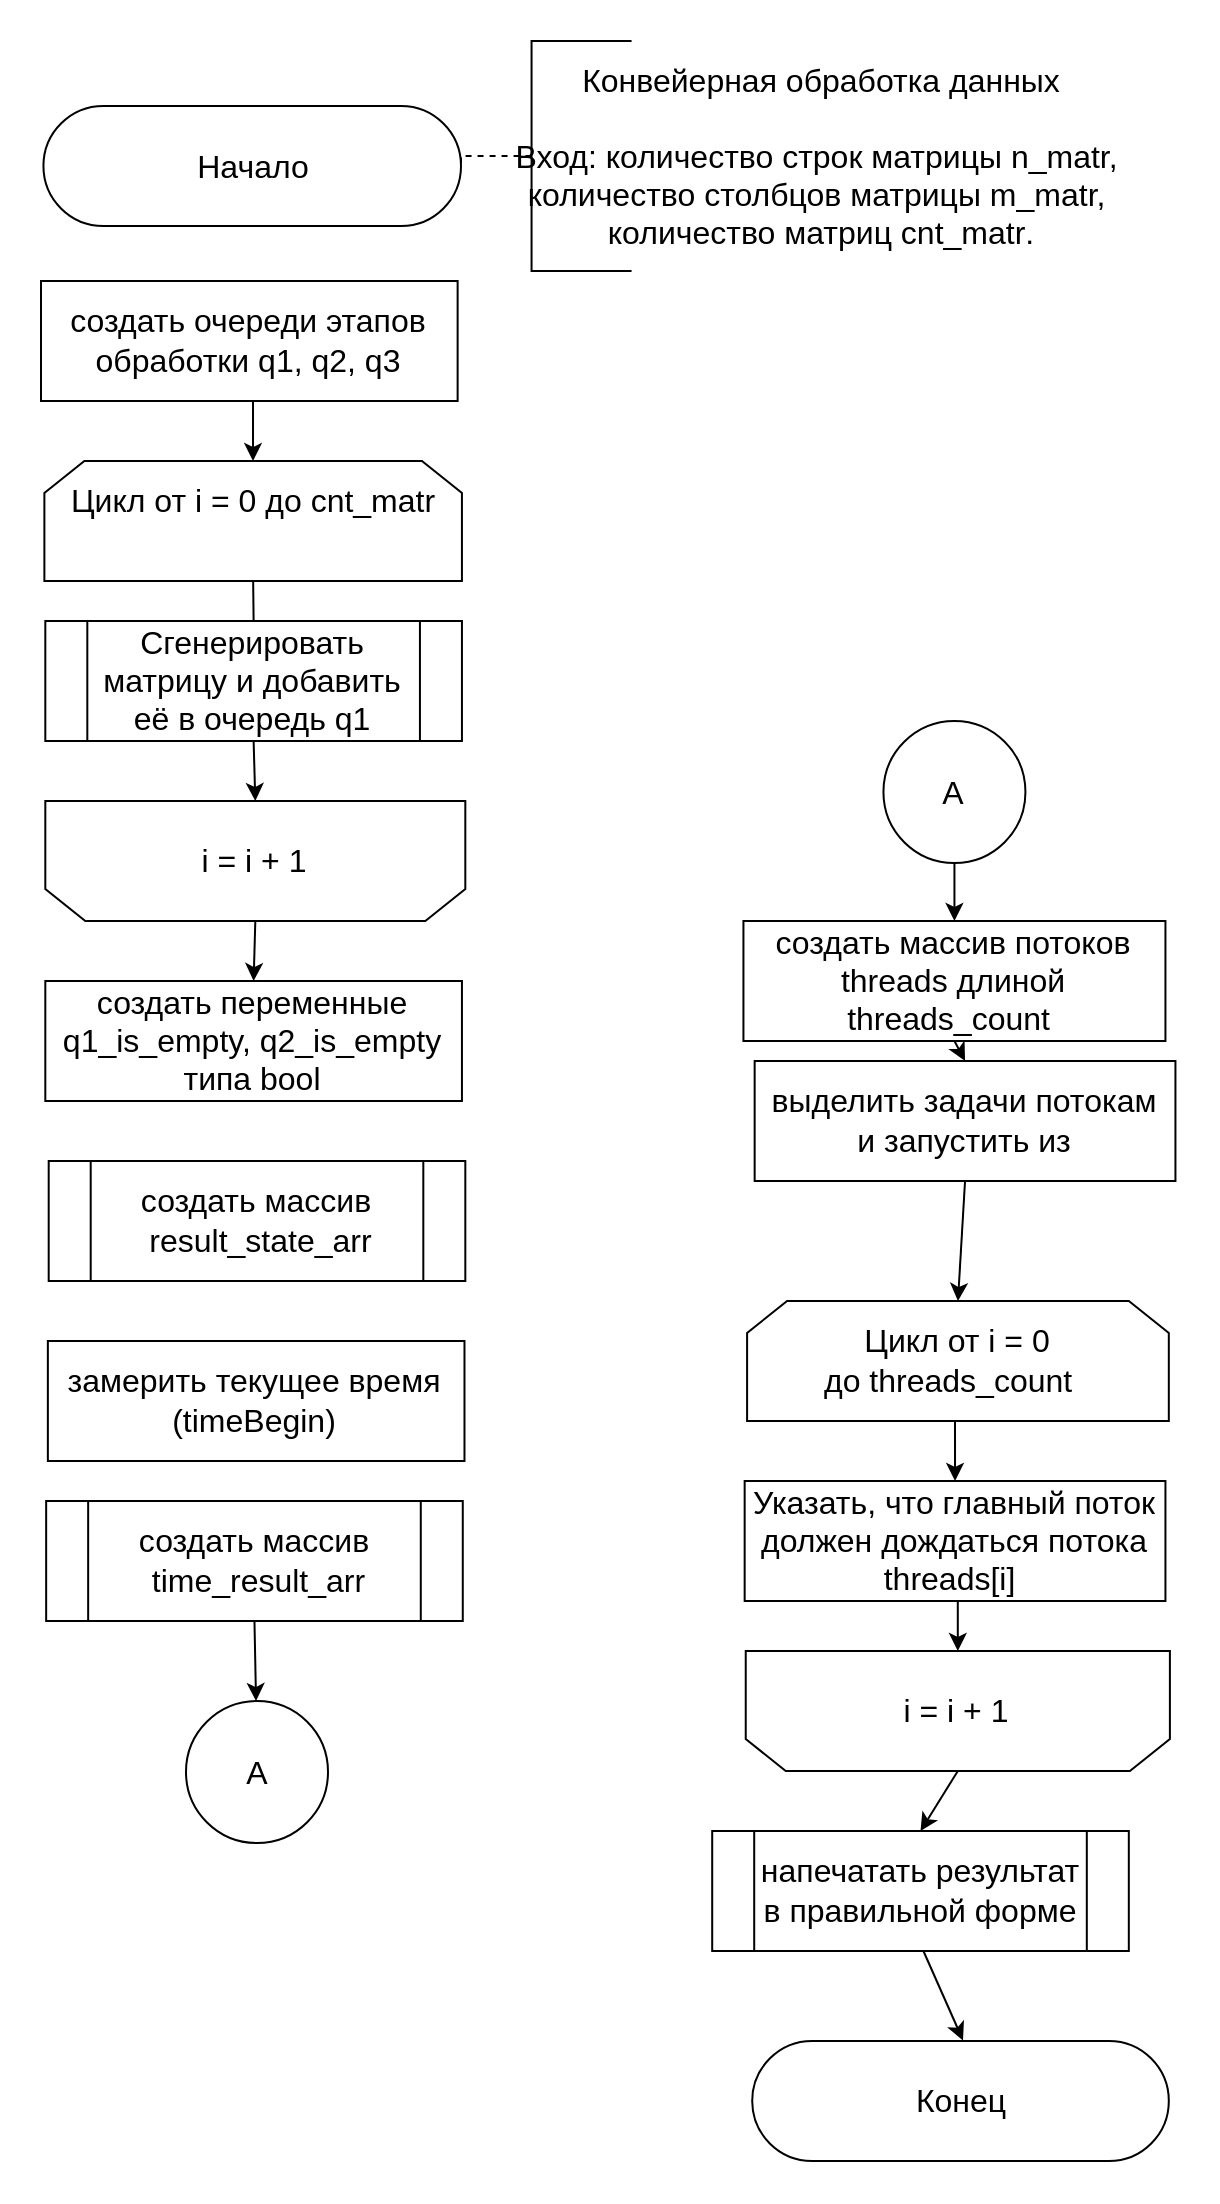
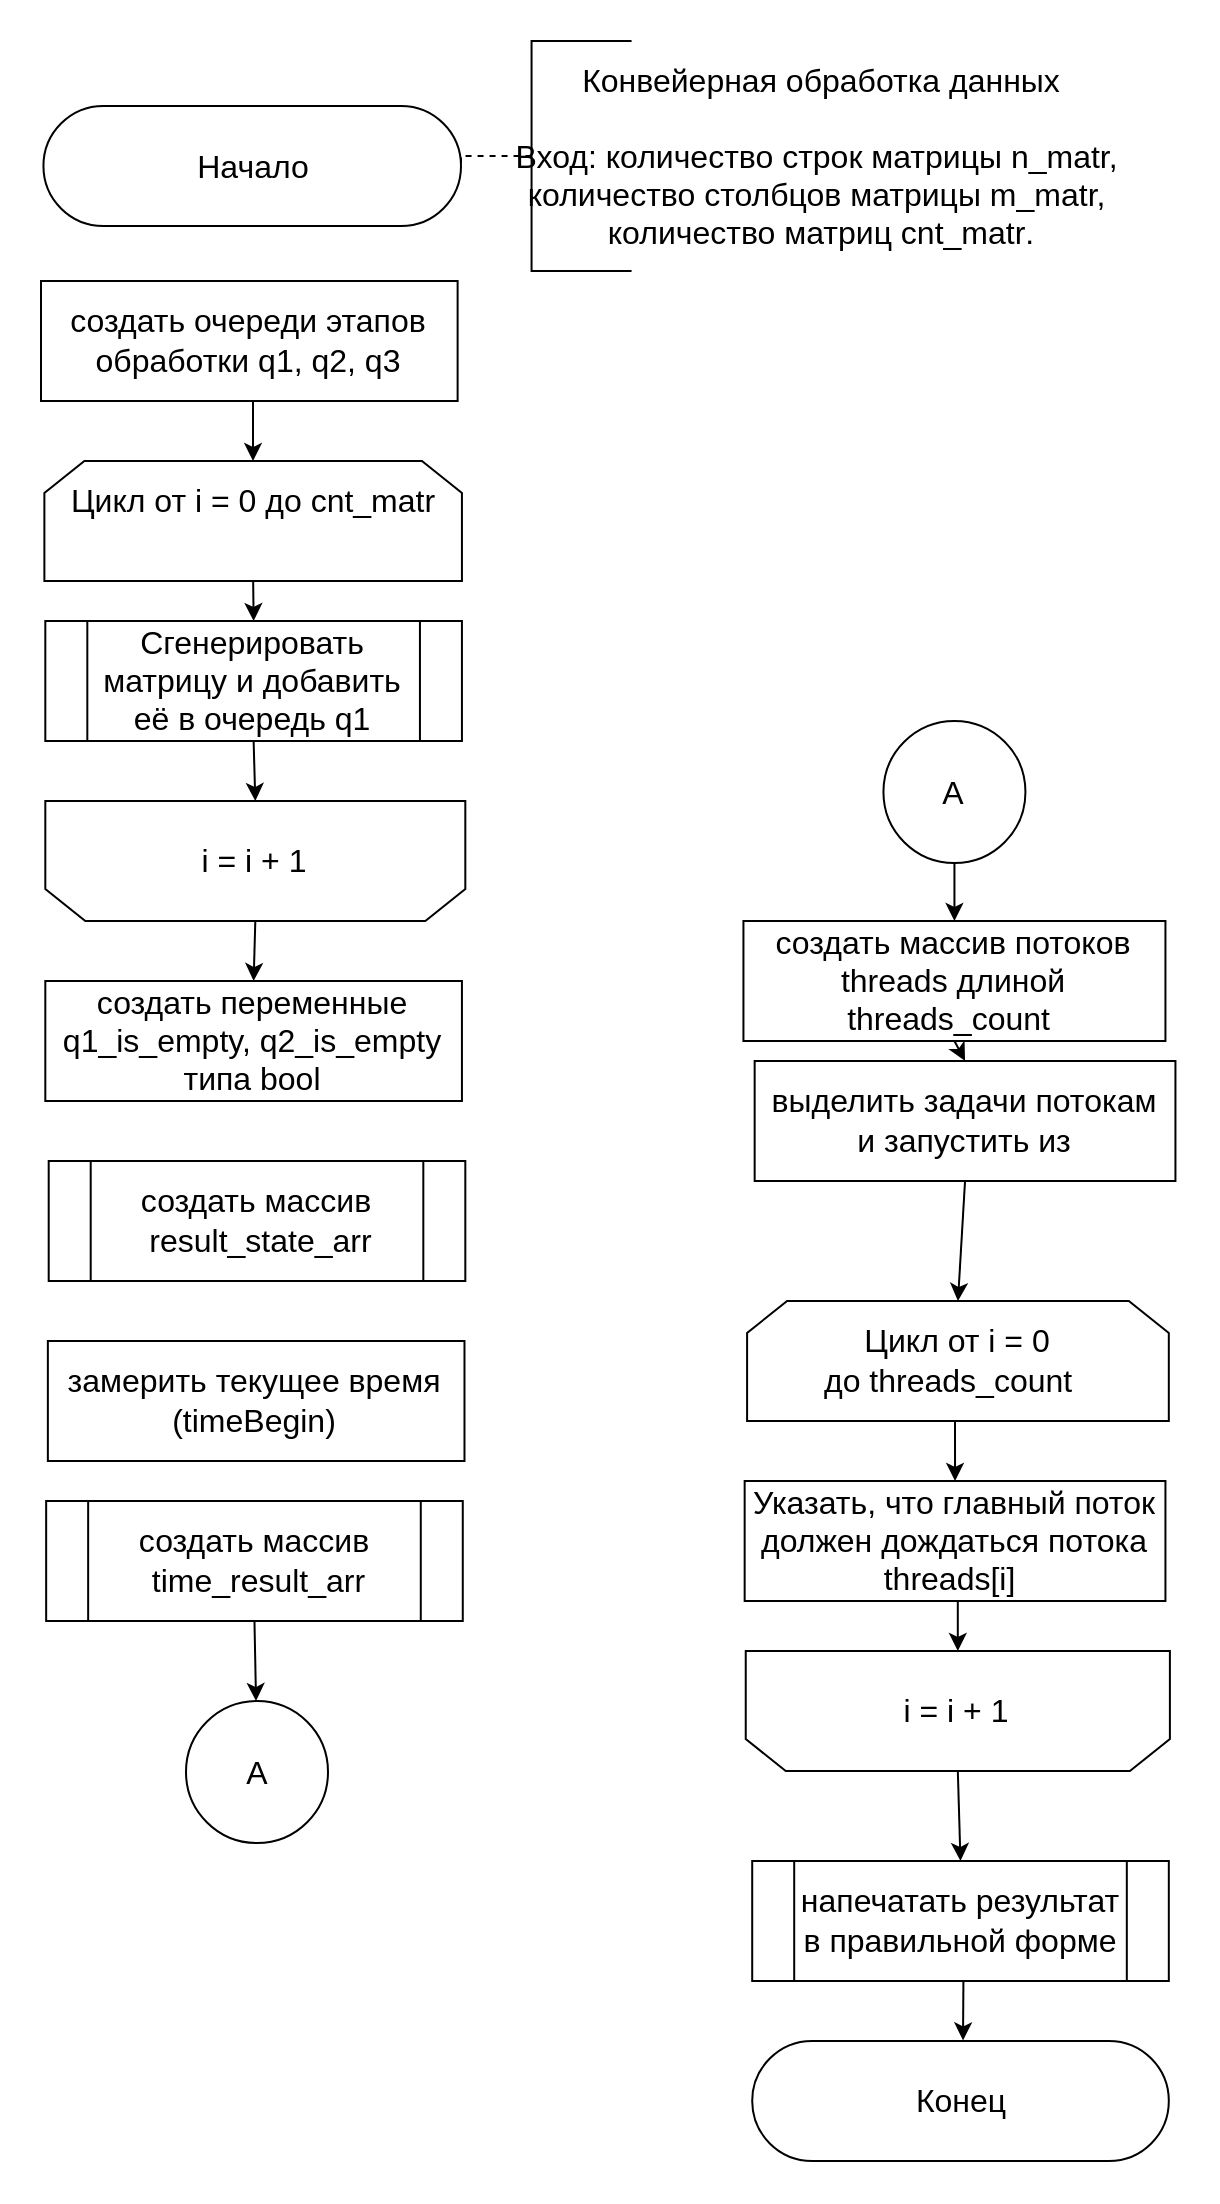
edge "Цикл от i = 0 до cnt_matr" -- "Сгенерировать матрицу и добавить её в очередь q1": arrowhead none -> classic
node "напечатать результат в правильной форме": moved (921, 1891) -> (961, 1921)
